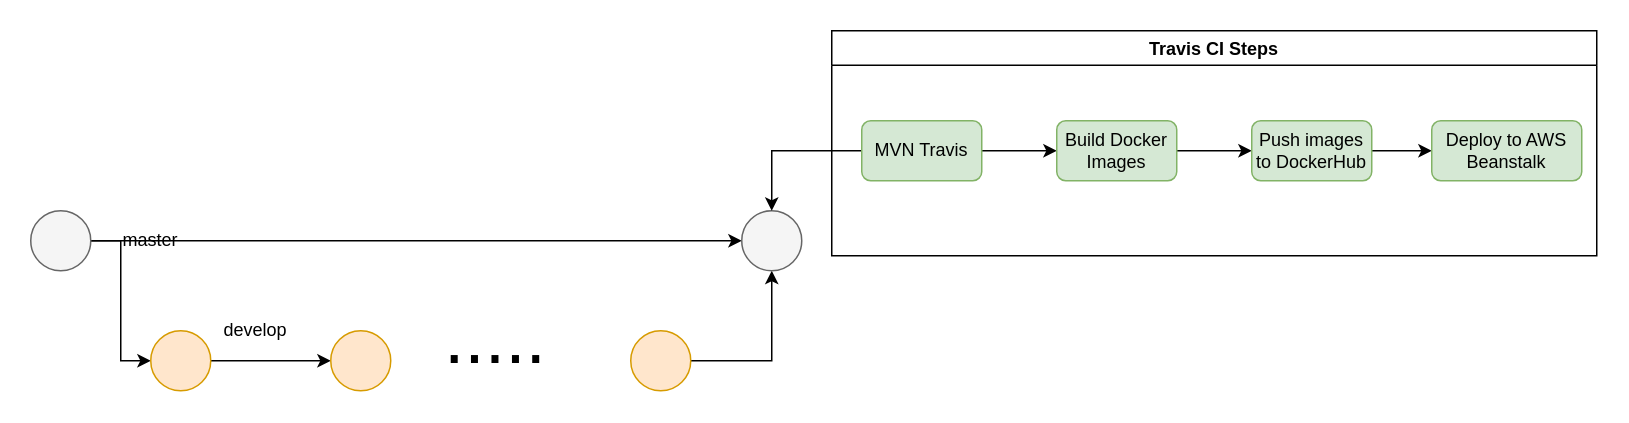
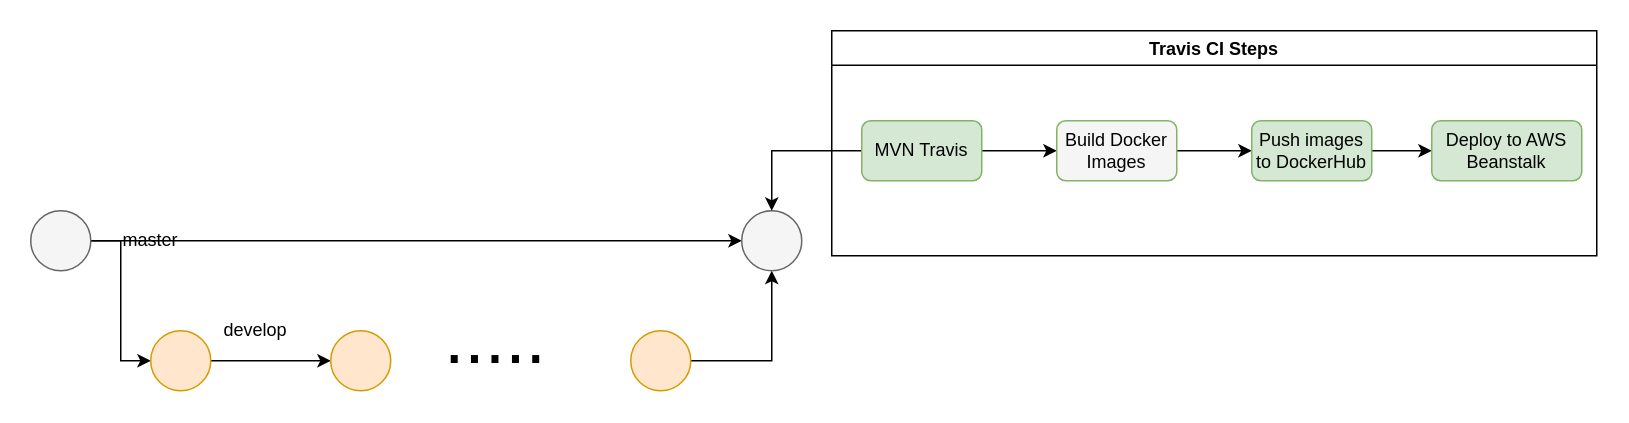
node "Build Docker Images": fillcolor #d5e8d4 -> #f5f5f5
